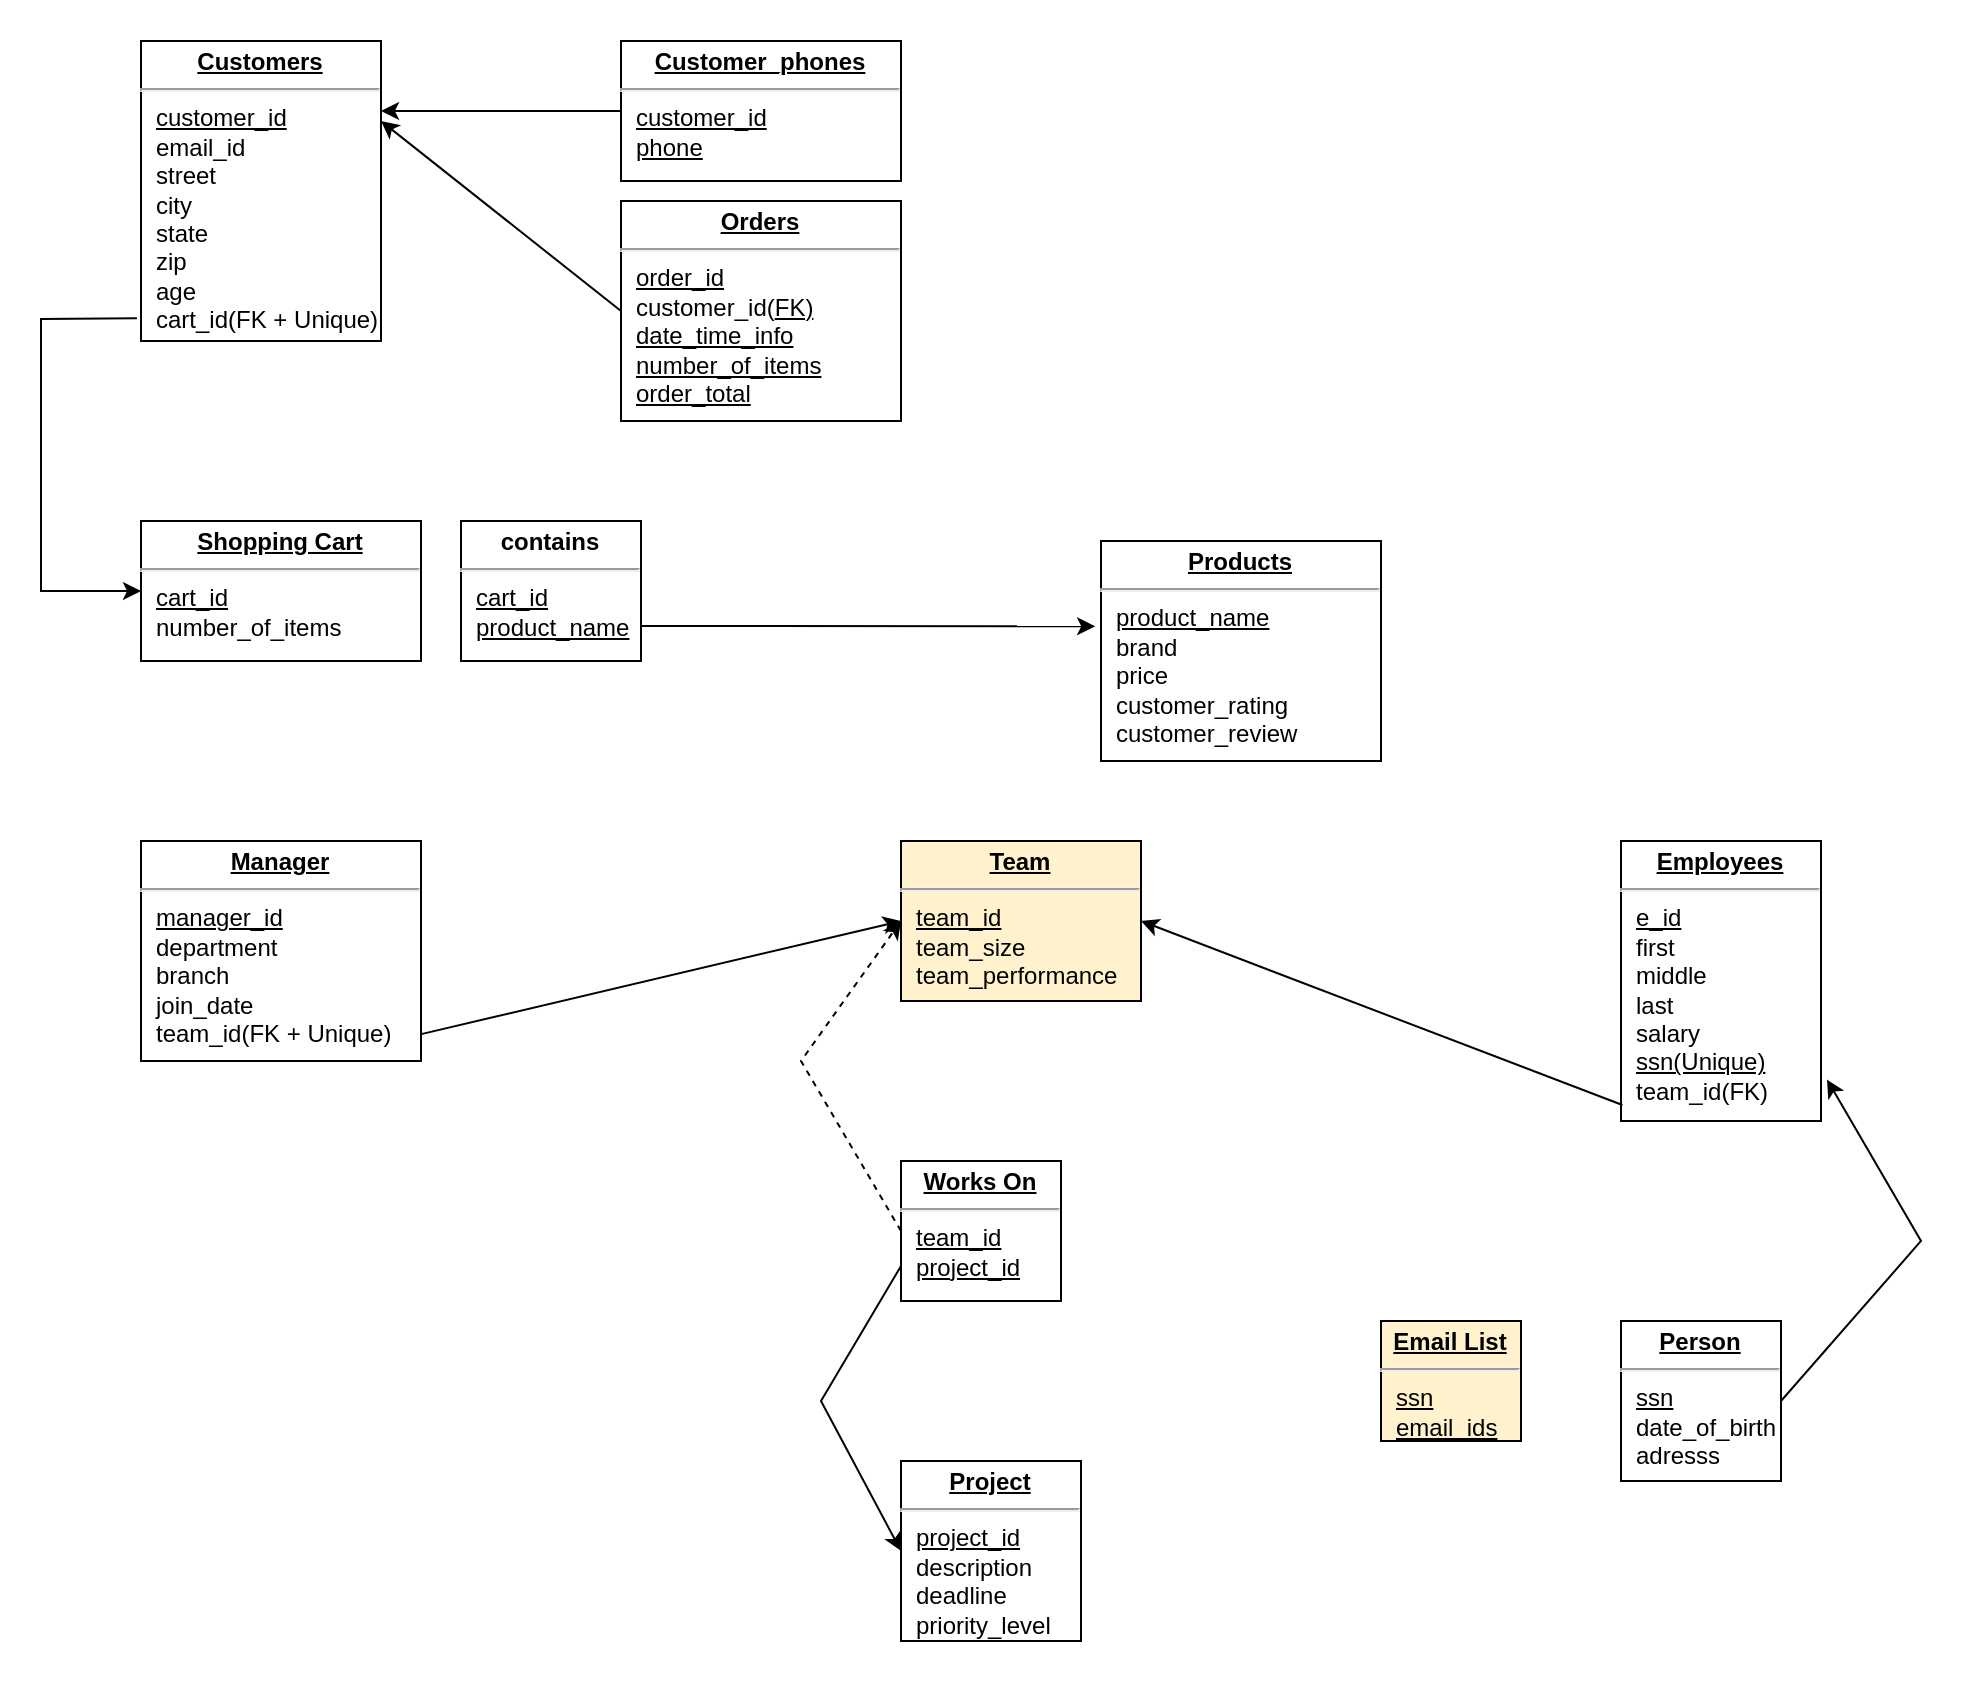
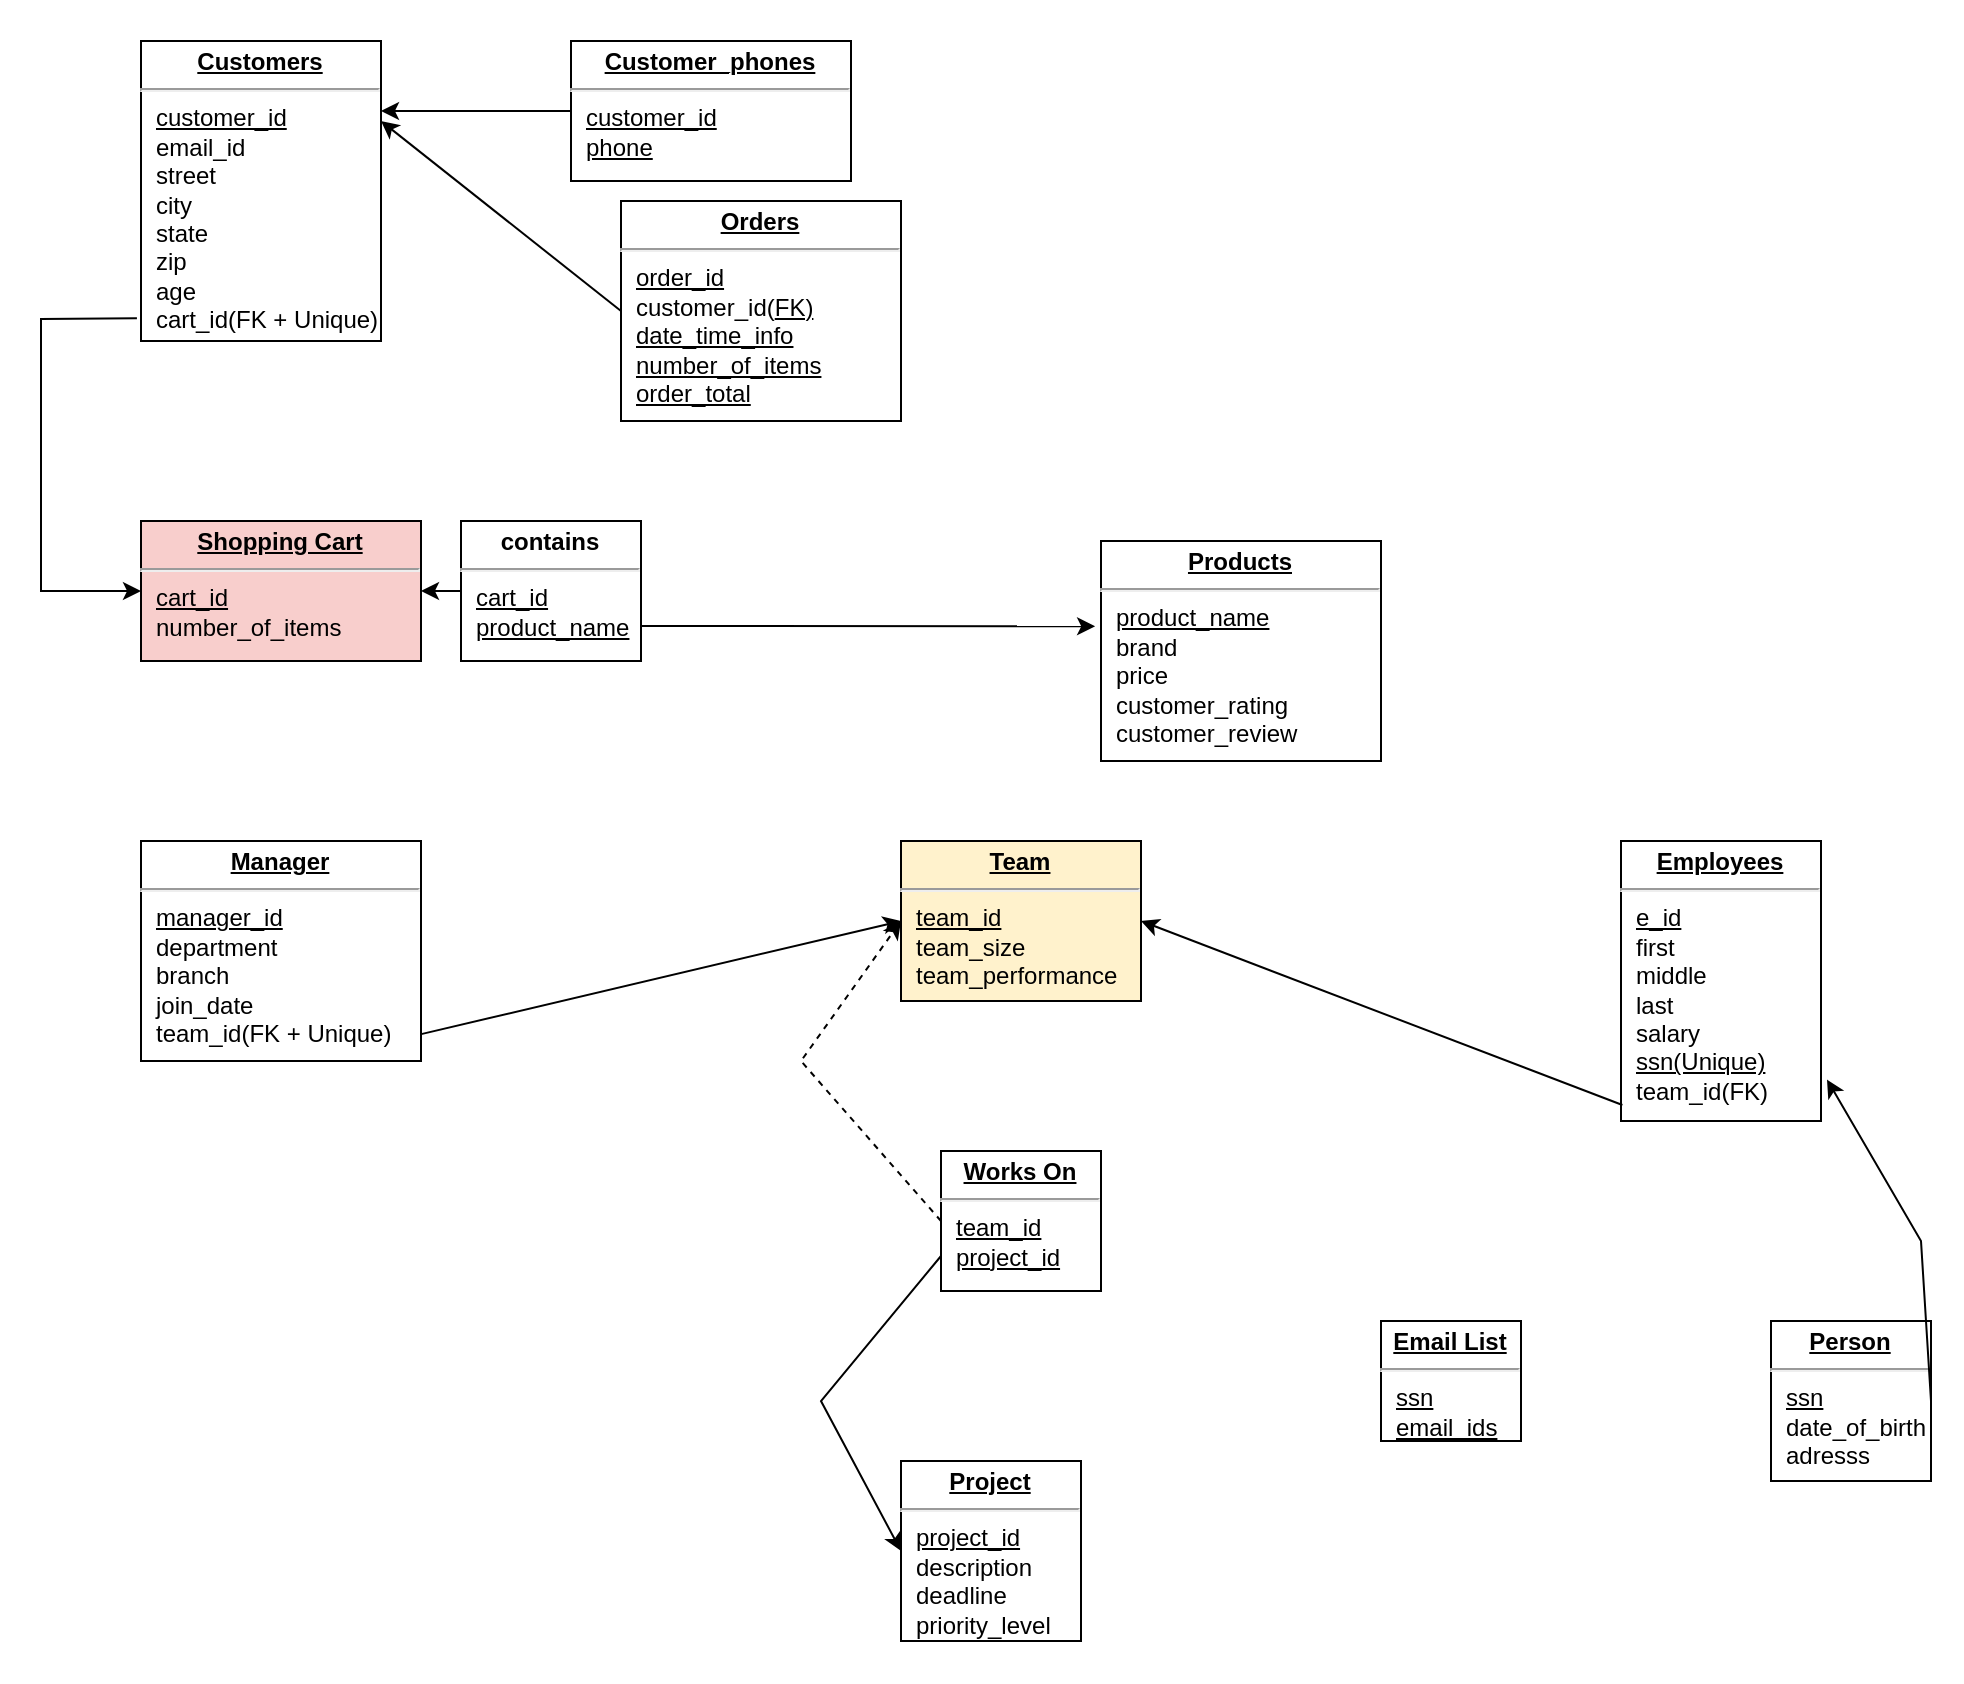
node "Customer_phones customer_id phone": moved (761, 111) -> (711, 111)
node "Shopping Cart cart_id number_of_items": fillcolor #ffffff -> #f8cecc
edge "contains cart_id product_name" -> "Shopping Cart cart_id number_of_items": added
node "Works On team_id project_id": moved (981, 1231) -> (1021, 1221)
node "Email List ssn email_ids": fillcolor #fff2cc -> #ffffff
node "Person ssn date_of_birth adresss": moved (1701, 1401) -> (1851, 1401)
